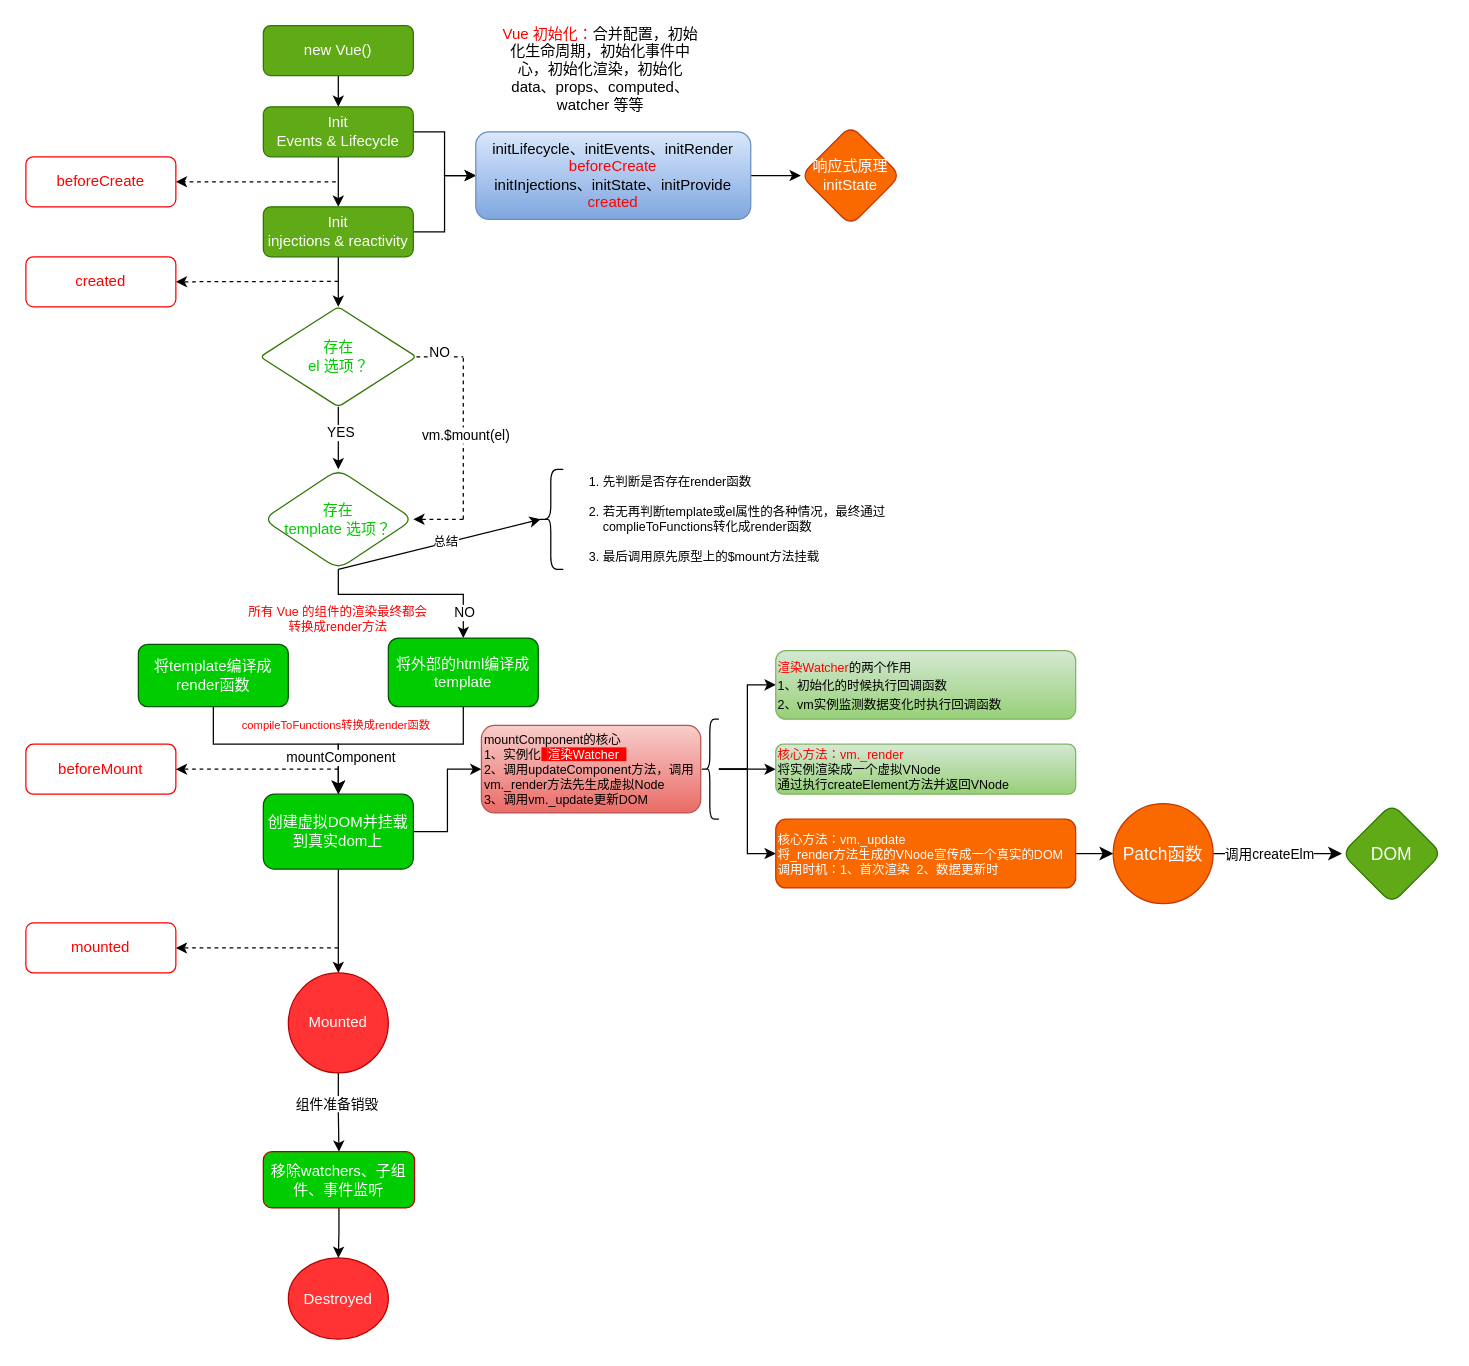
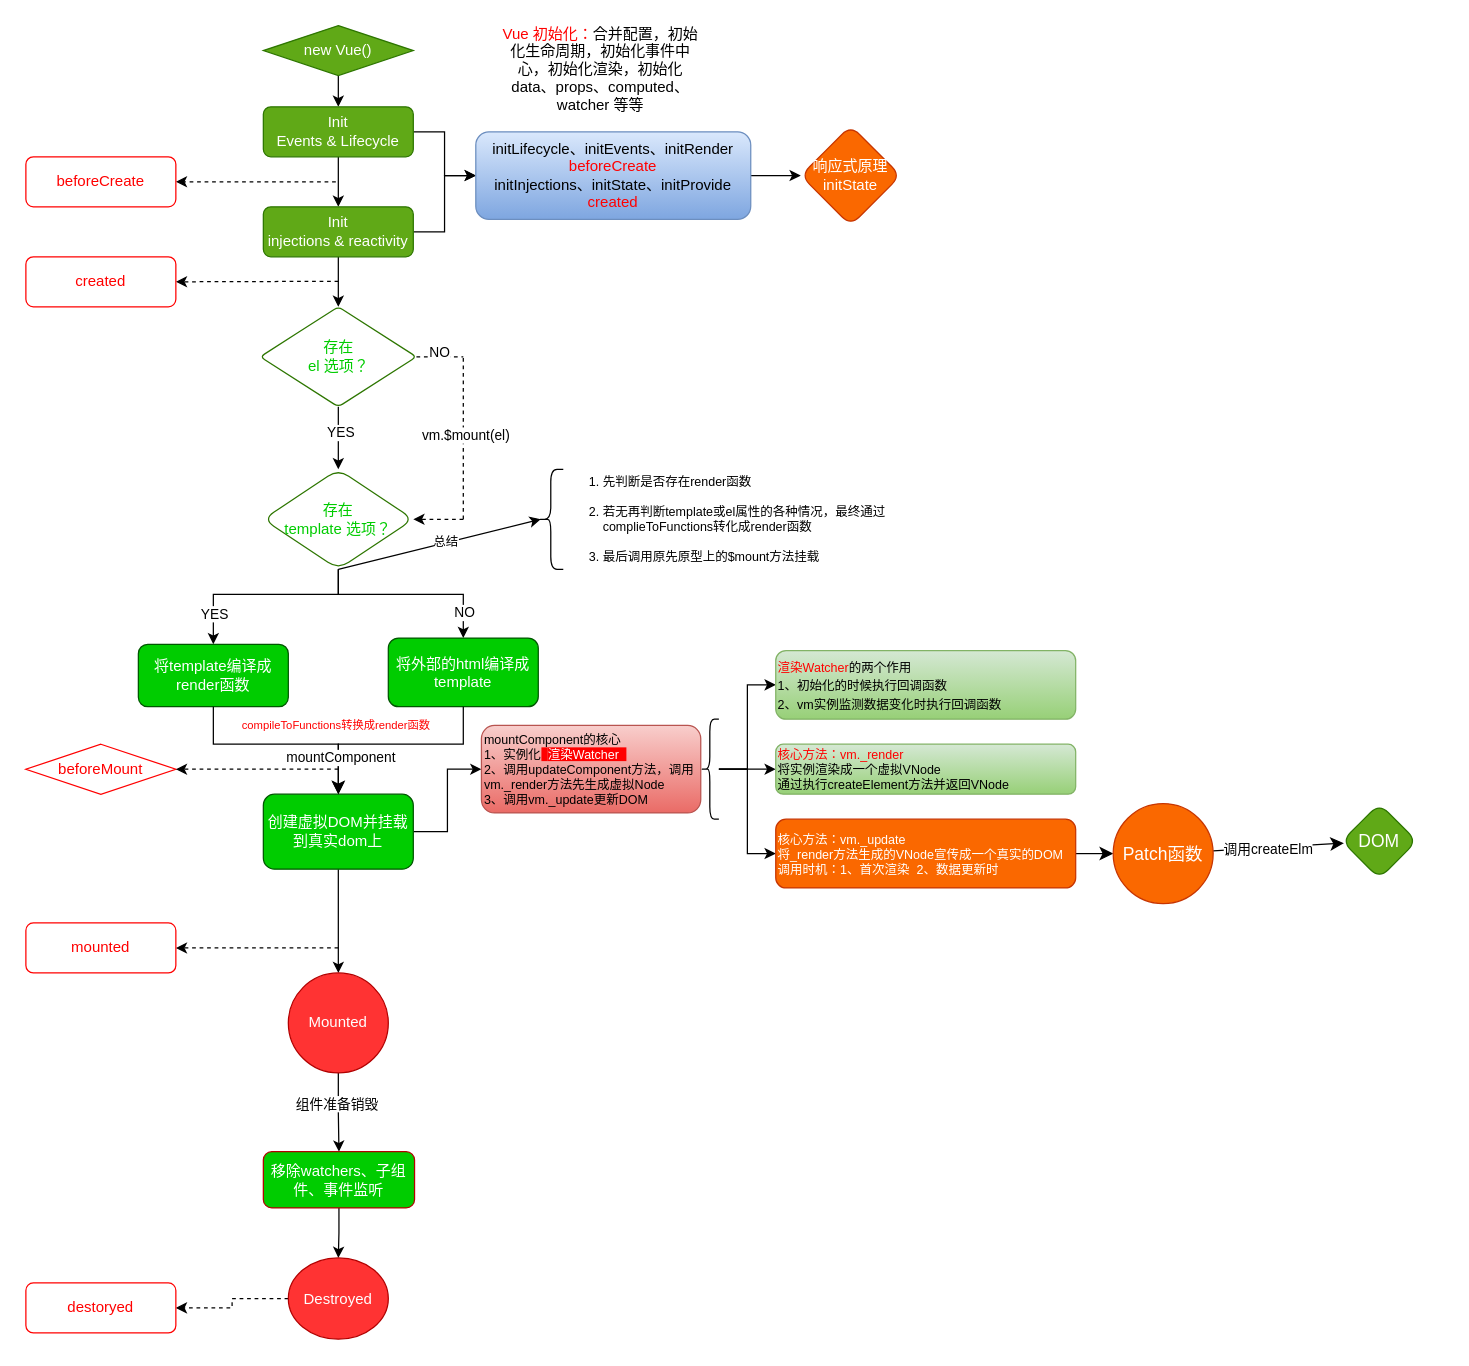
node "new Vue()": shape rounded rectangle -> diamond
edge "存在 template 选项？" -> "将template编译成 render函数": added, label "YES"
node "所有 Vue 的组件的渲染最终都会转换成render方法": removed
node "beforeMount": shape rounded rectangle -> diamond
edge "将外部的html编译成template" -> "创建虚拟DOM并挂载到真实dom上": arrowhead classic -> open
node "DOM": size 100x100 -> 75x75
edge "Destroyed" -> "destoryed": added
node "destoryed": added
